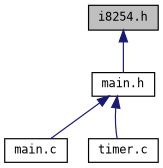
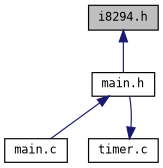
node "i8254.h": label "i8254.h" -> "i8294.h"
edge "timer.c" -> "main.h": reversed
